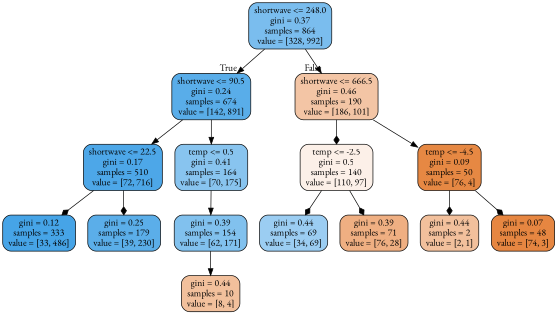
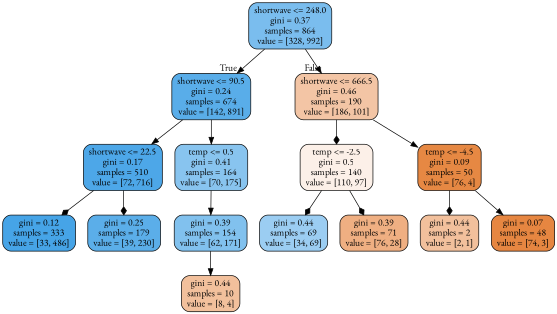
edge "temp <= -4.5 gini = 0.09 samples = 50 value = [76, 4]" -> "gini = 0.07 samples = 48 value = [74, 3]": arrowhead diamond -> normal
